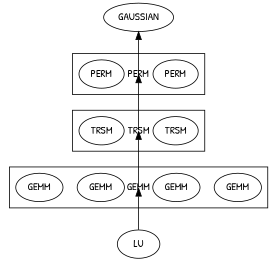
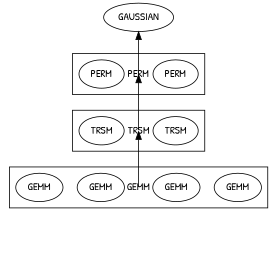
node "LU": removed
